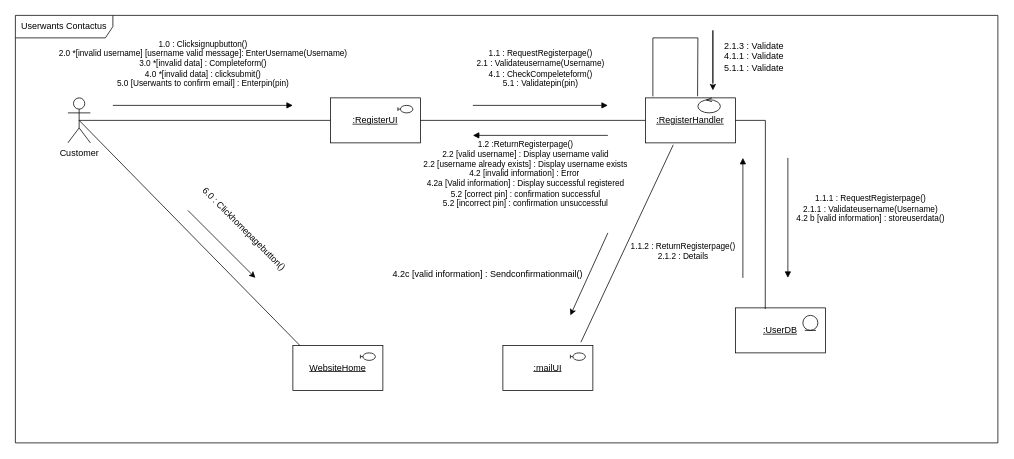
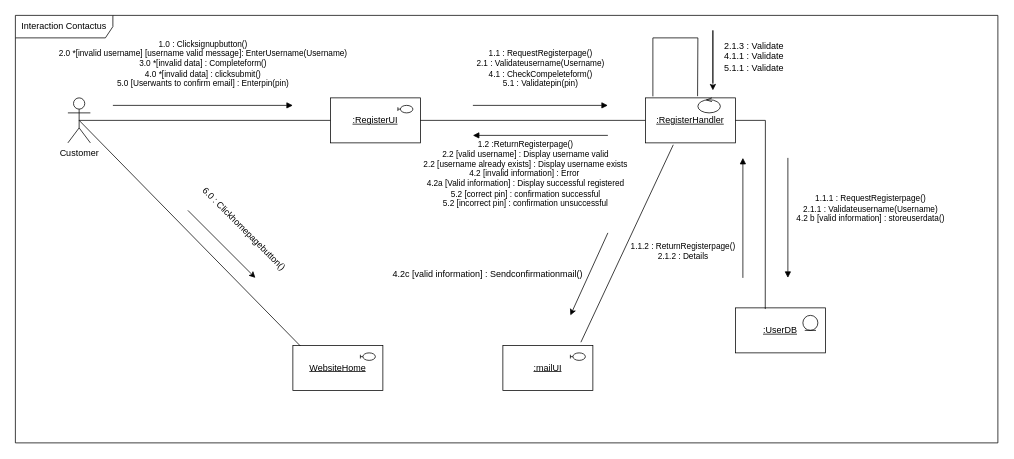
node "Userwants Contactus": label "Userwants Contactus" -> "Interaction Contactus"
